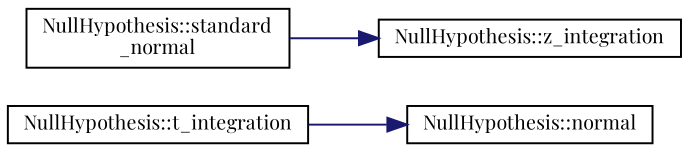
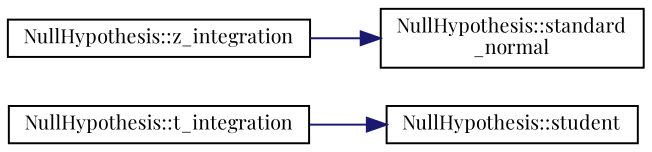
edge "NullHypothesis::standard _normal" -> "NullHypothesis::z_integration": reversed
node "NullHypothesis::normal": label "NullHypothesis::normal" -> "NullHypothesis::student"
